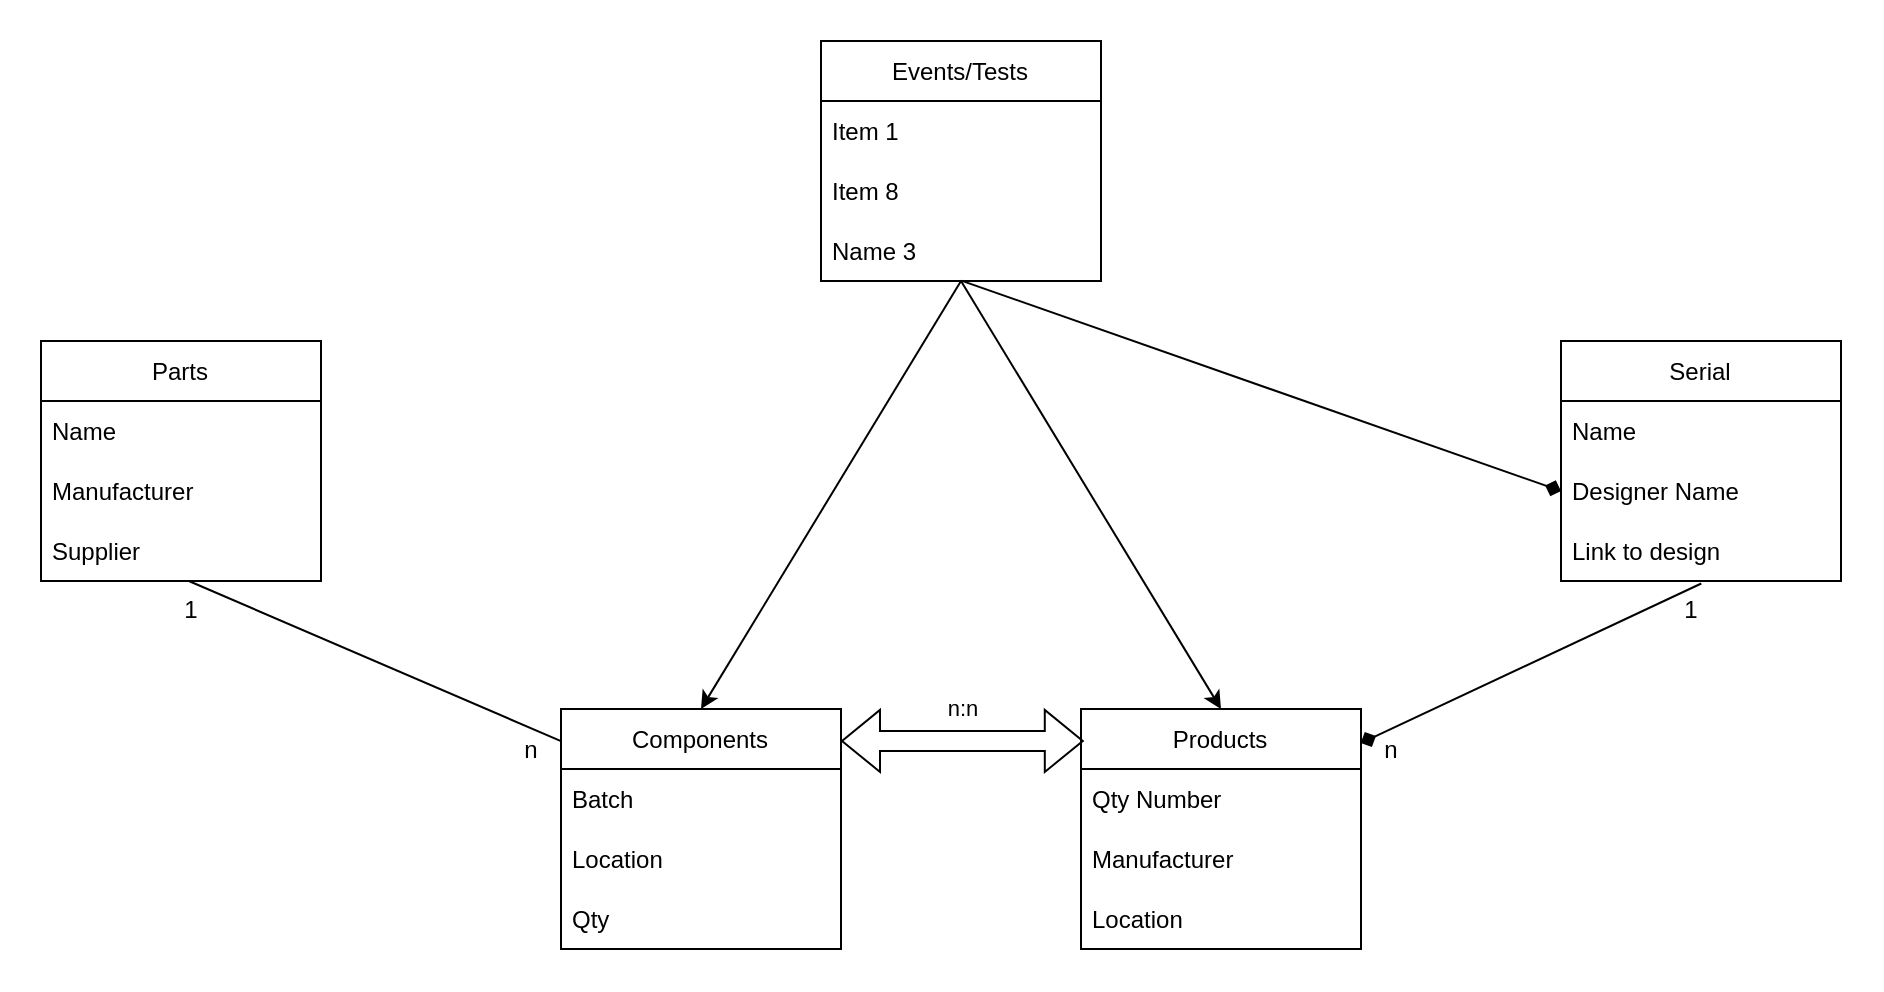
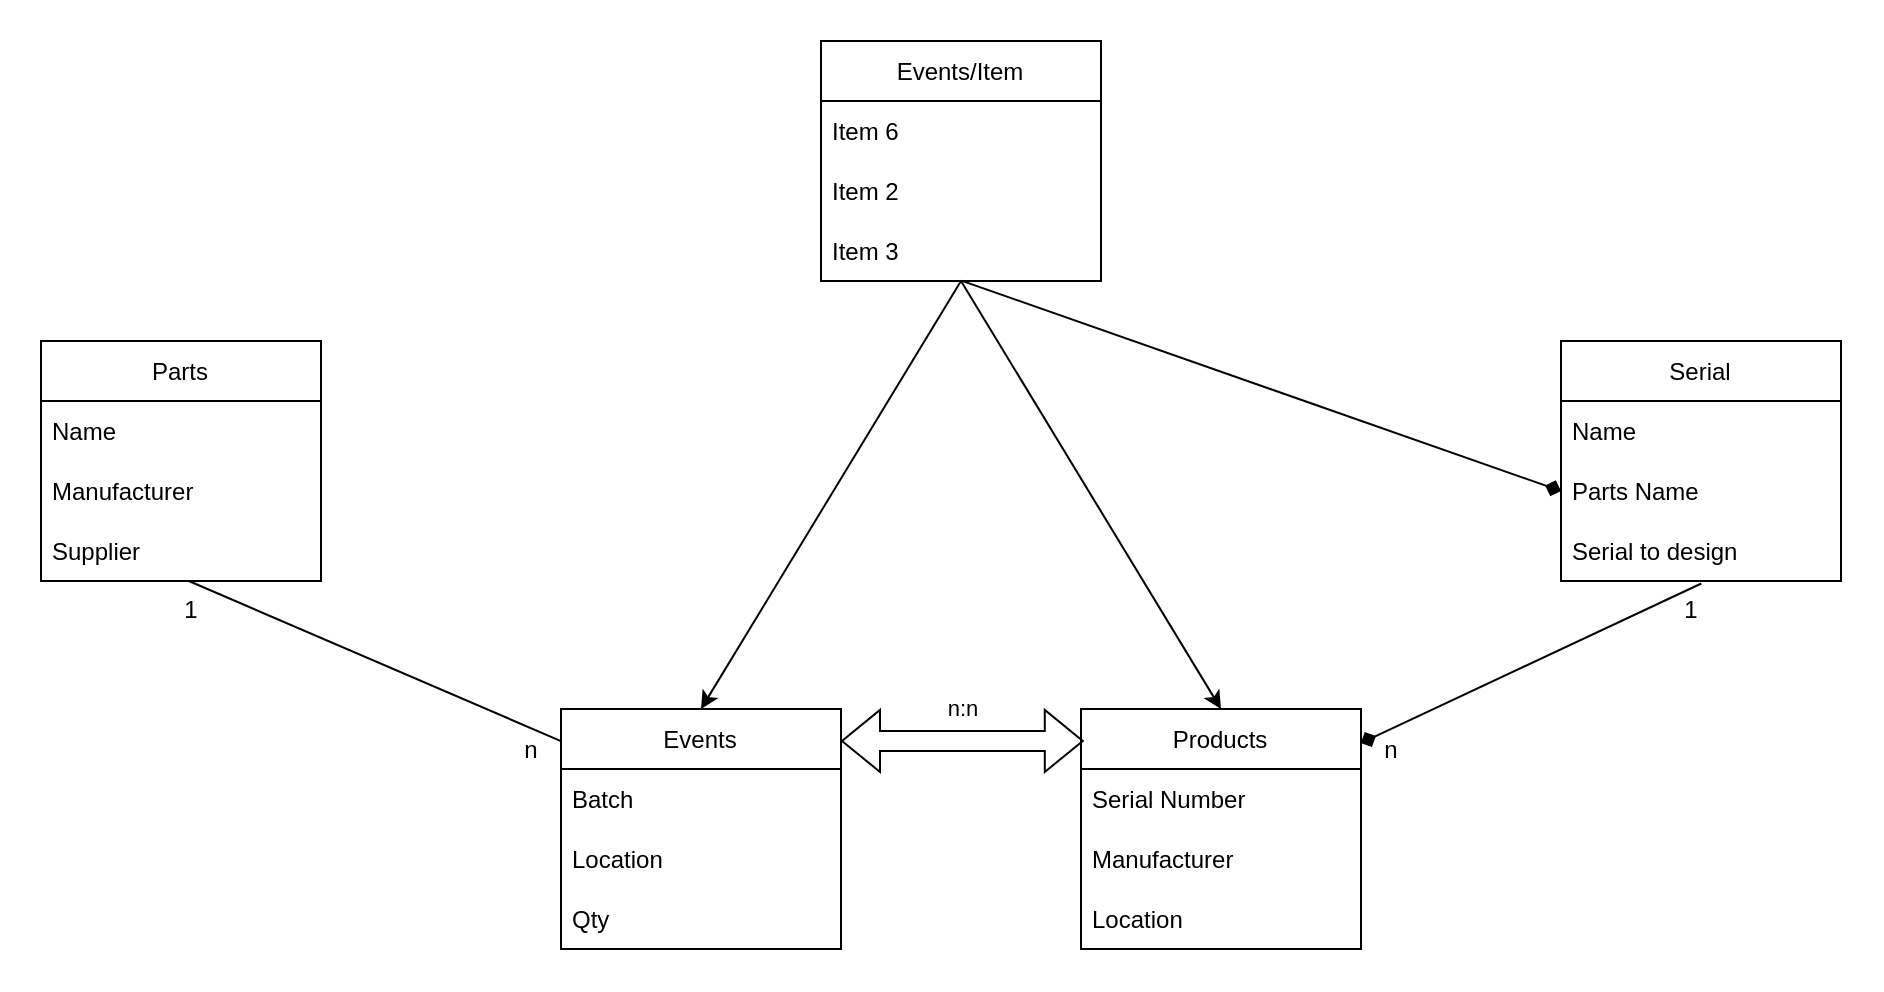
node "Events/Tests": label "Events/Tests" -> "Events/Item"
node "Item 1": label "Item 1" -> "Item 6"
node "Item 8": label "Item 8" -> "Item 2"
node "Name 3": label "Name 3" -> "Item 3"
node "Designer Name": label "Designer Name" -> "Parts Name"
node "Link to design": label "Link to design" -> "Serial to design"
node "Components": label "Components" -> "Events"
node "Qty Number": label "Qty Number" -> "Serial Number"
